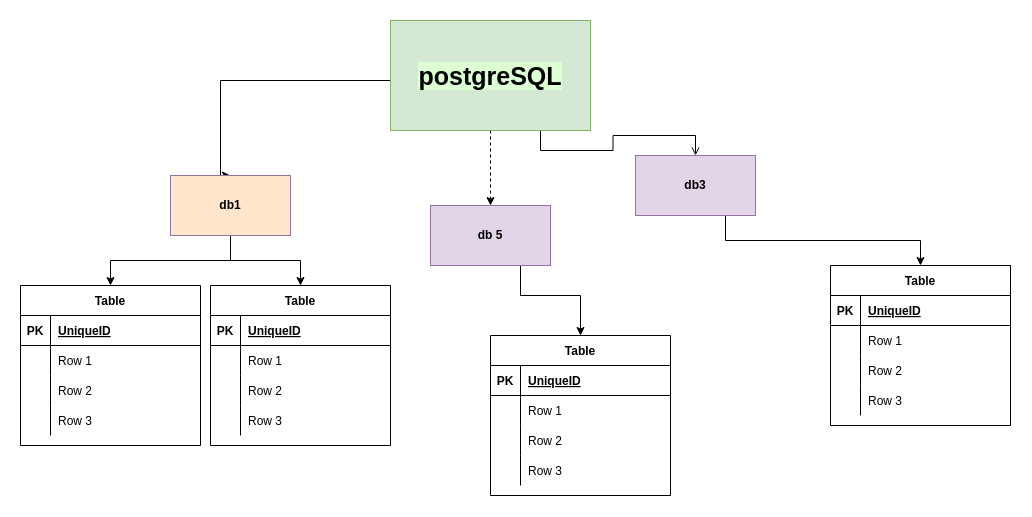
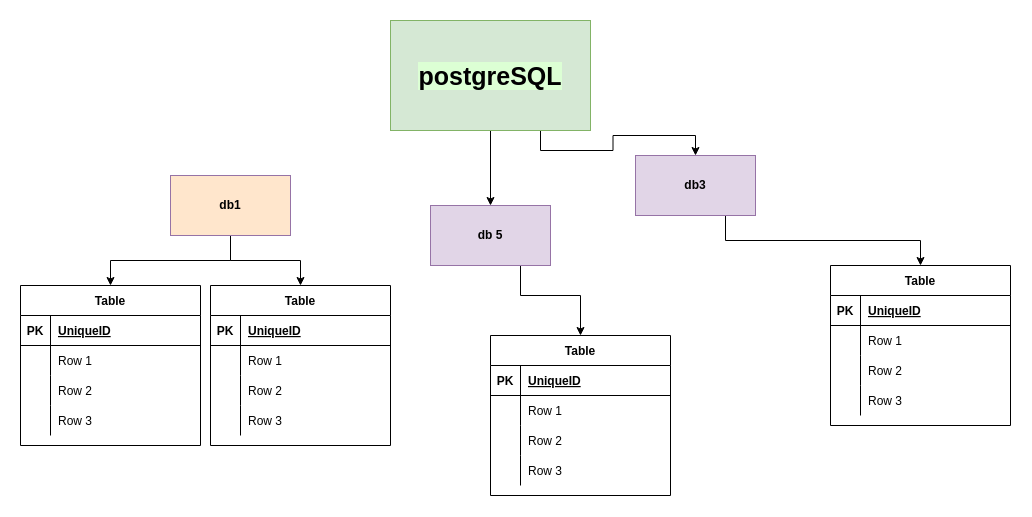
edge "postgreSQL" -> "db1": removed
edge "postgreSQL" -> "db3": arrowhead open -> classic
edge "postgreSQL" -> "db 5": style dashed -> solid
